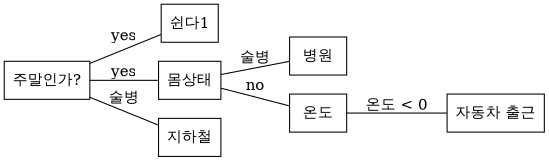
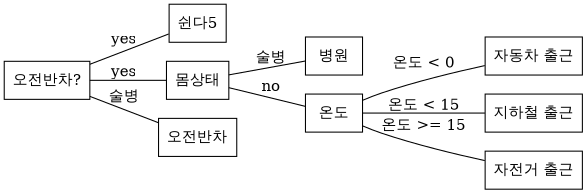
node "쉰다1": label "쉰다1" -> "쉰다5"
node "주말인가?": label "주말인가?" -> "오전반차?"
node "지하철 출근": added
node "지하철": label "지하철" -> "오전반차"
node "자전거 출근": added
